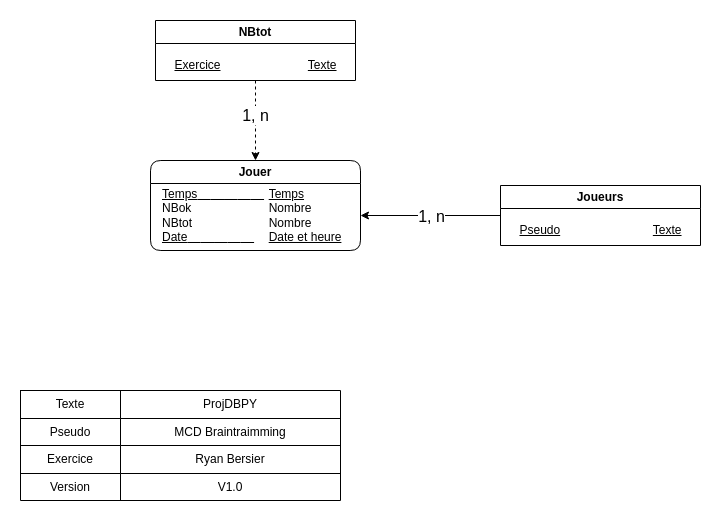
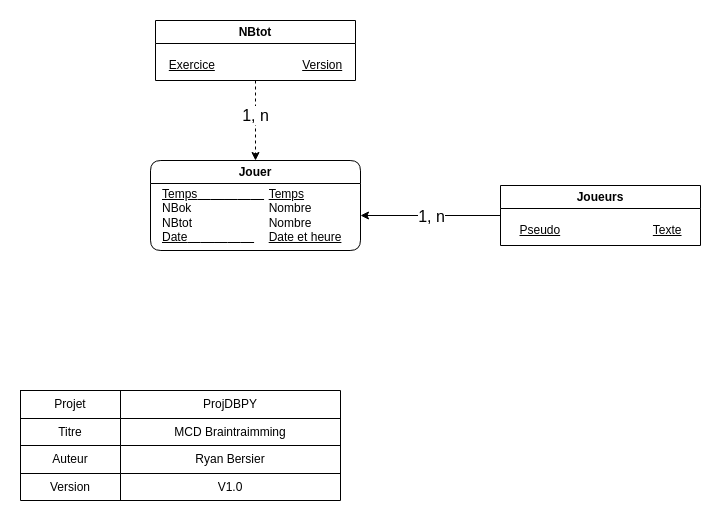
node "Exercice Texte": label "Exercice Texte" -> "Exercice Version"
node "Texte": label "Texte" -> "Projet"
node "Pseudo": label "Pseudo" -> "Titre"
node "Exercice": label "Exercice" -> "Auteur"
